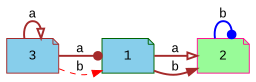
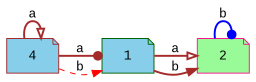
node "3": label "3" -> "4"
